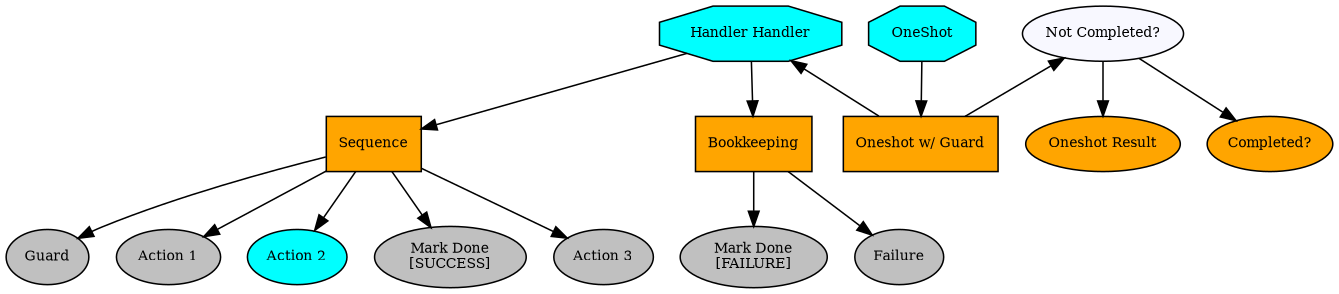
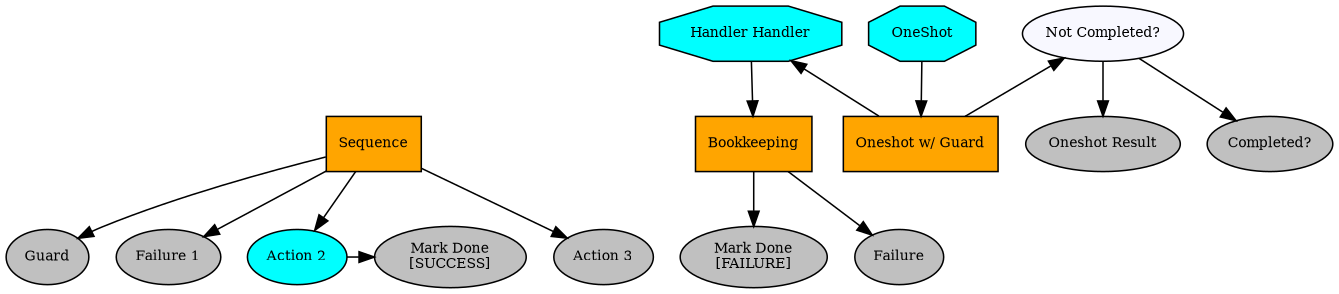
edge "Handler Handler" -> "Sequence": removed
node "Oneshot Result": fillcolor orange -> gray
node "Completed?": fillcolor orange -> gray
edge "Sequence" -> "Mark Done [SUCCESS]": now "Action 2" -> "Mark Done [SUCCESS]"
node "Action 1": label "Action 1" -> "Failure 1"
